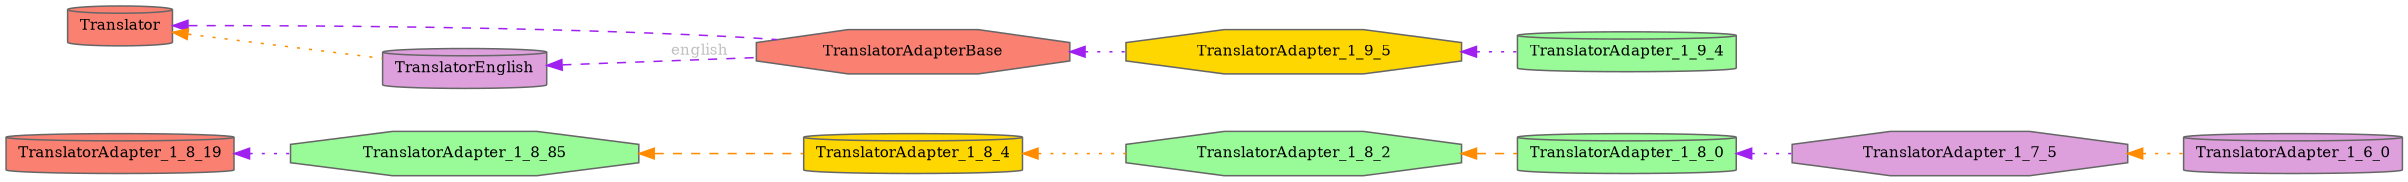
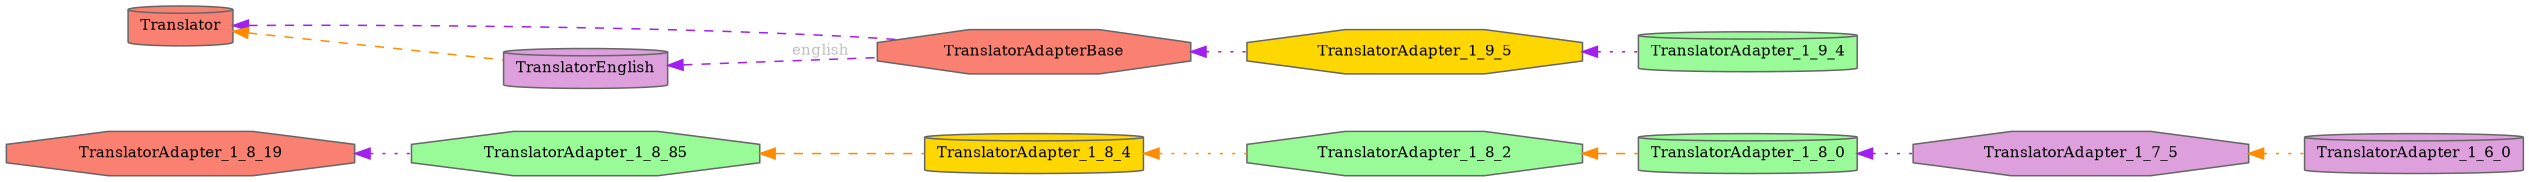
edge "TranslatorEnglish" -> "Translator": style dotted -> dashed
node "TranslatorAdapter_1_8_19": shape cylinder -> octagon
